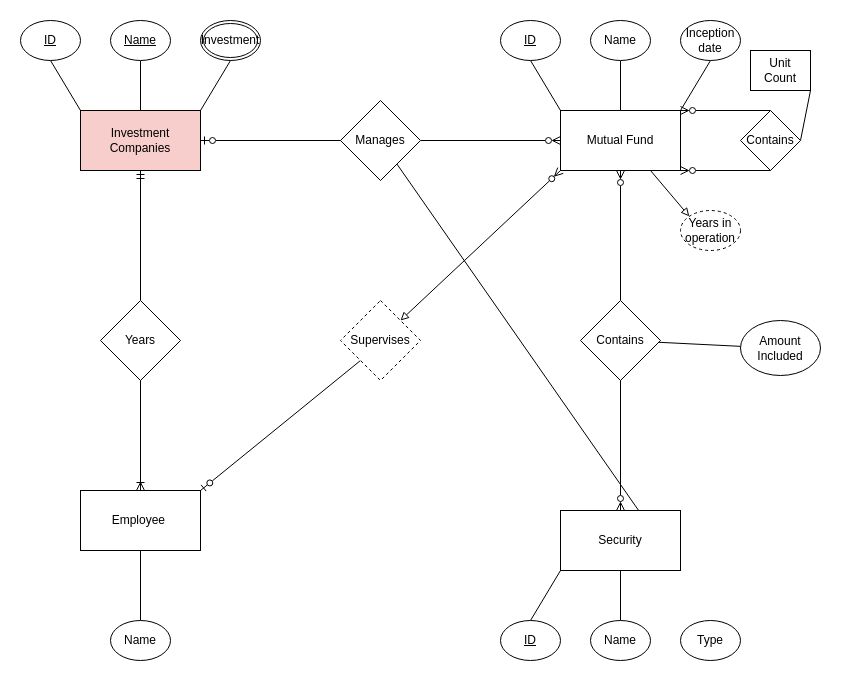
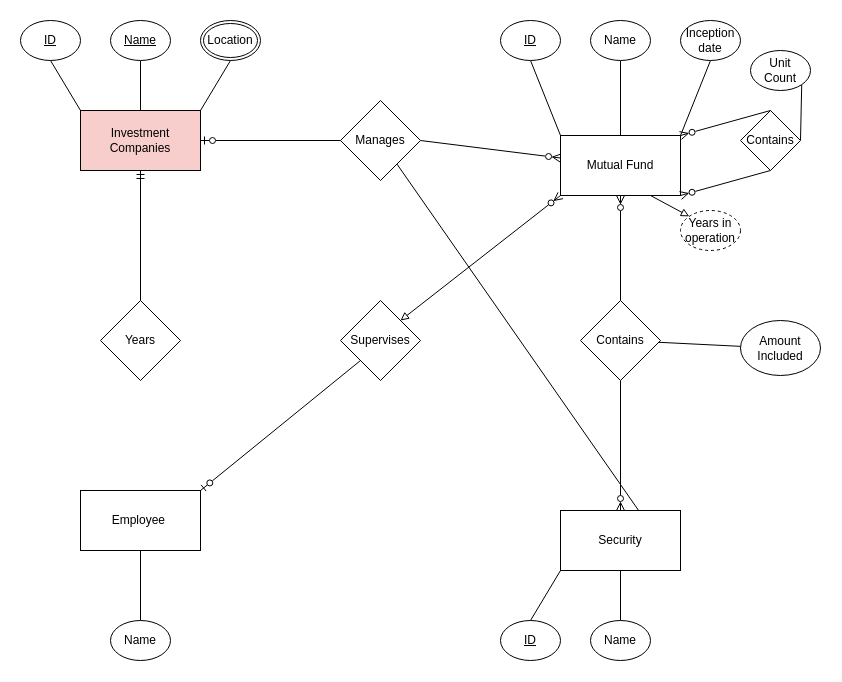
node "Investment": label "Investment" -> "Location"
node "Unit Count": shape rectangle -> ellipse
node "Mutual Fund": moved (621, 141) -> (621, 166)
node "Supervises": style dashed -> solid
edge "Years" -> "Employee": removed
node "Type": removed
